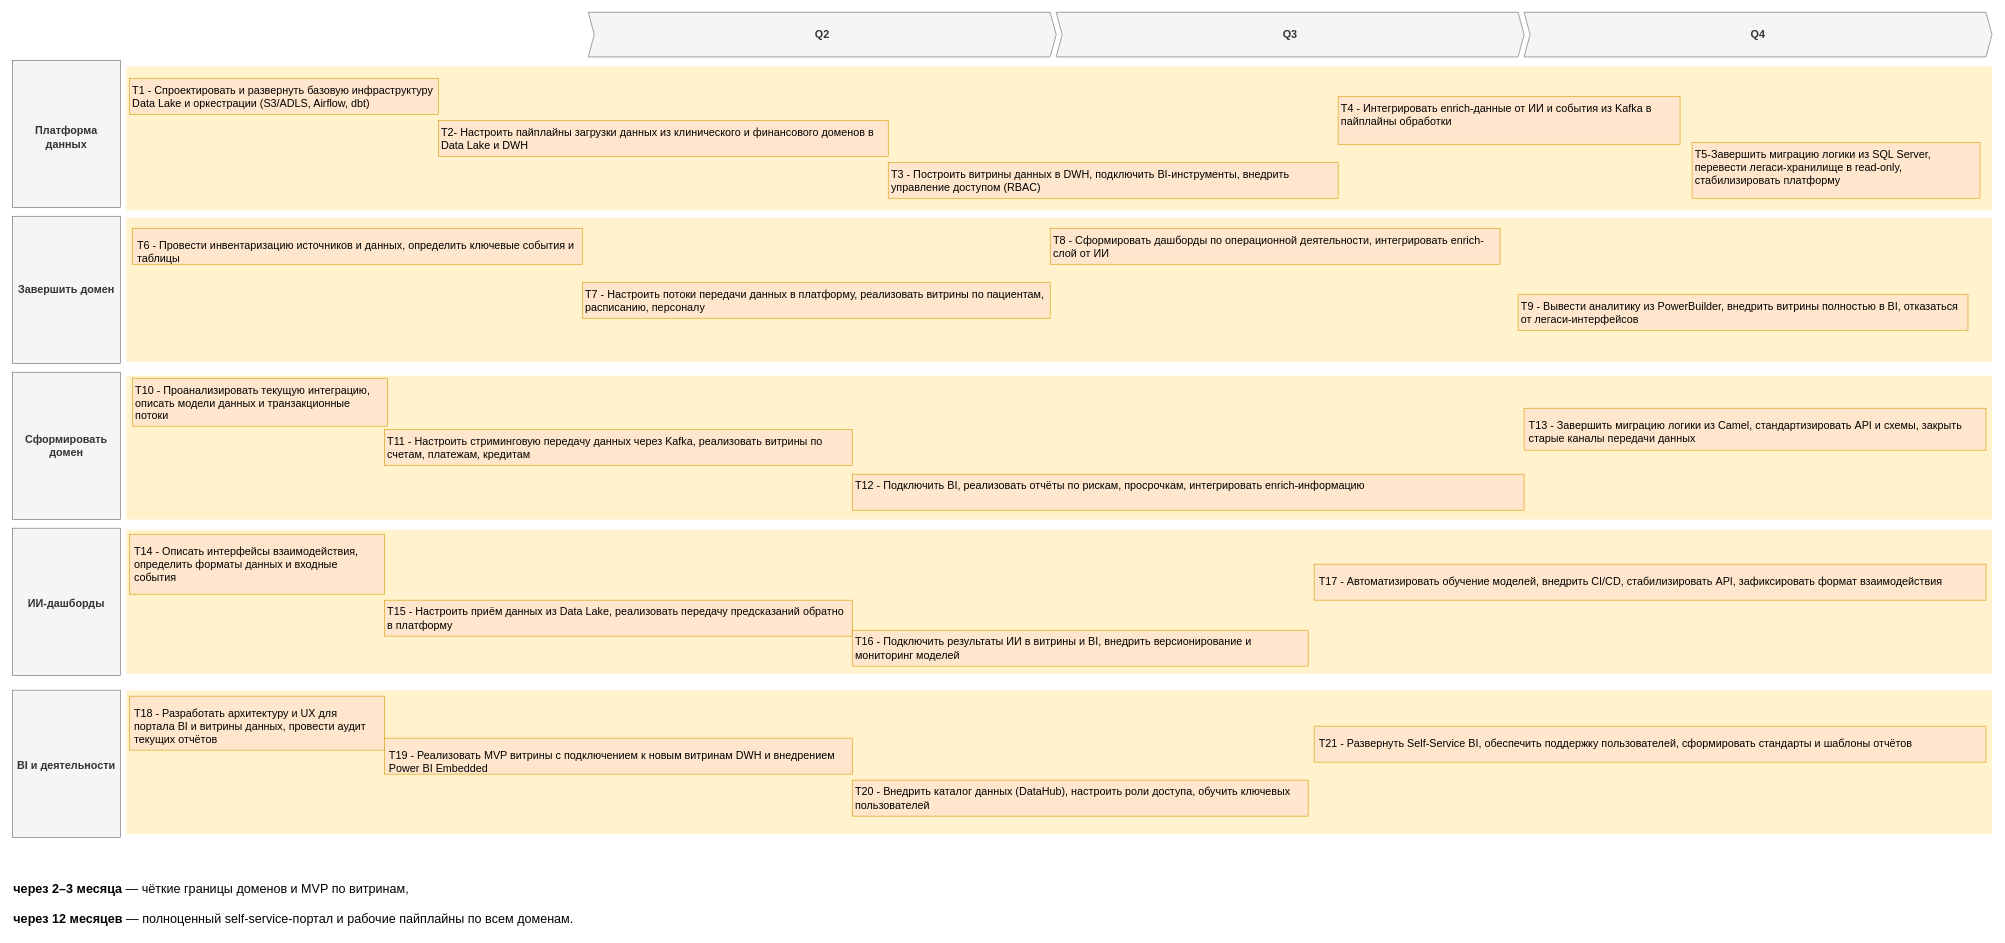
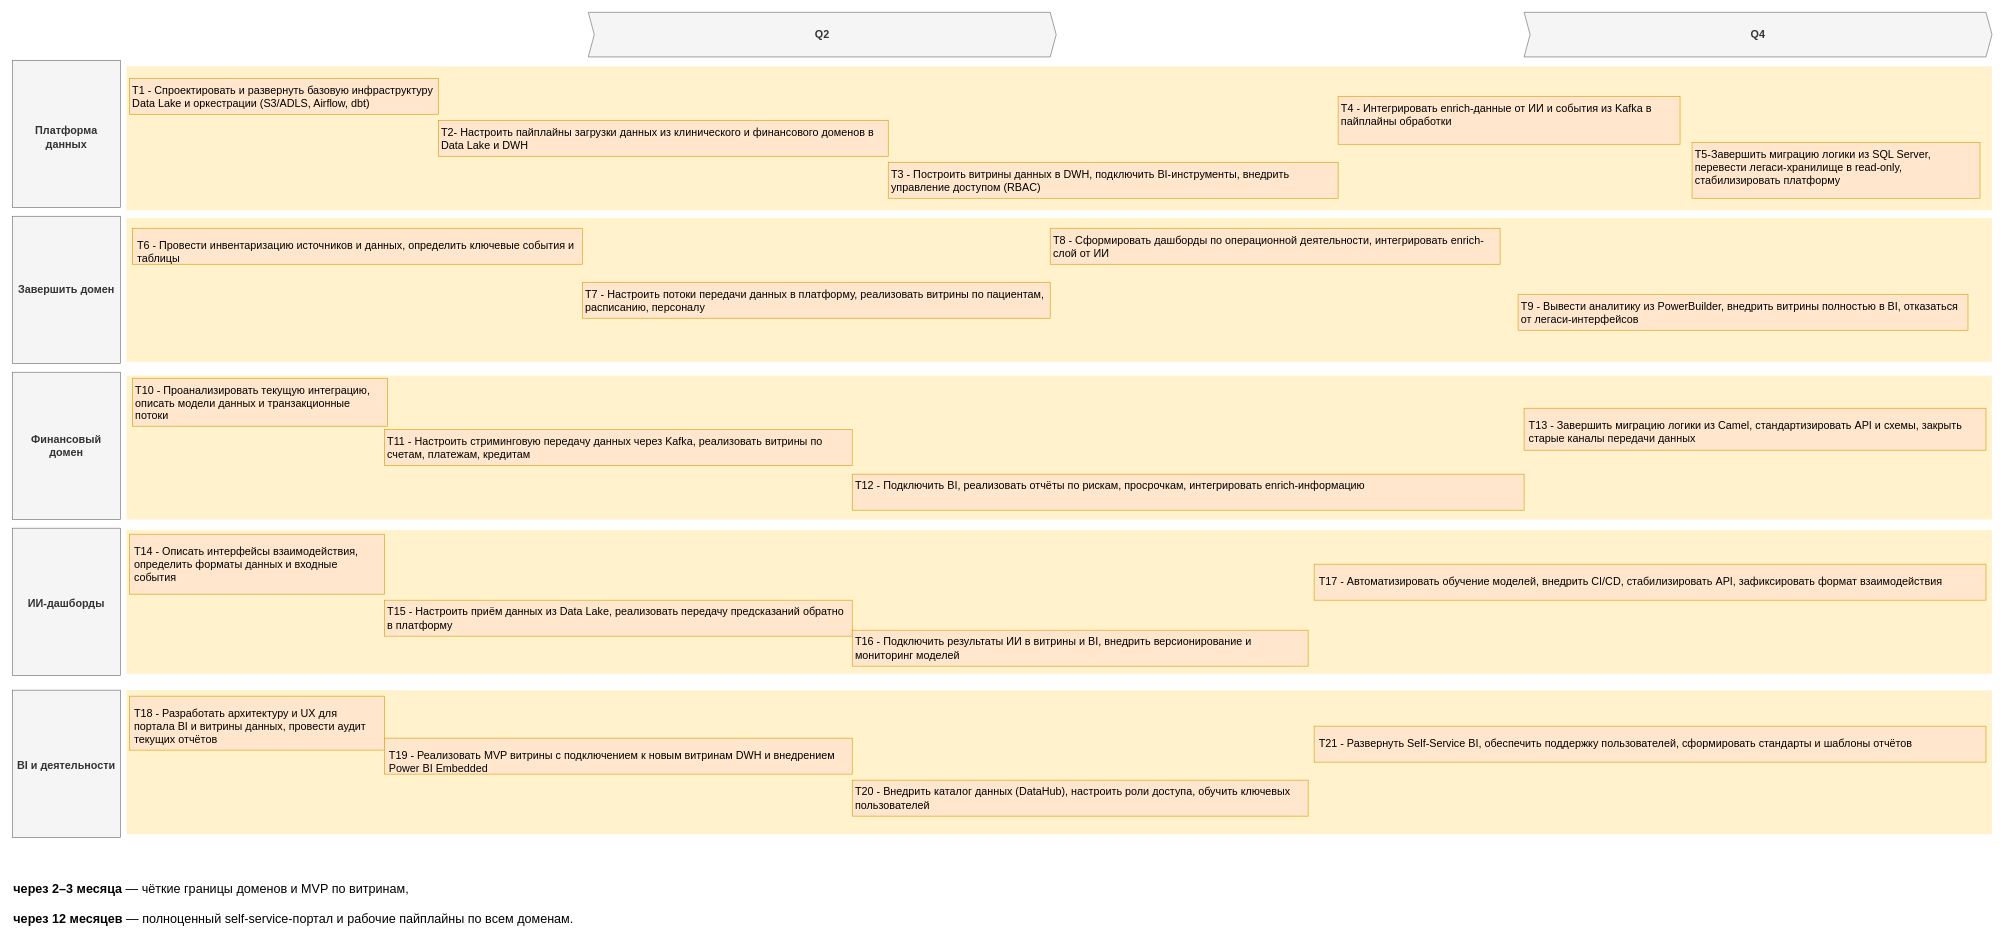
node "Q3": removed
node "Сформировать домен": label "Сформировать домен" -> "Финансовый домен"
